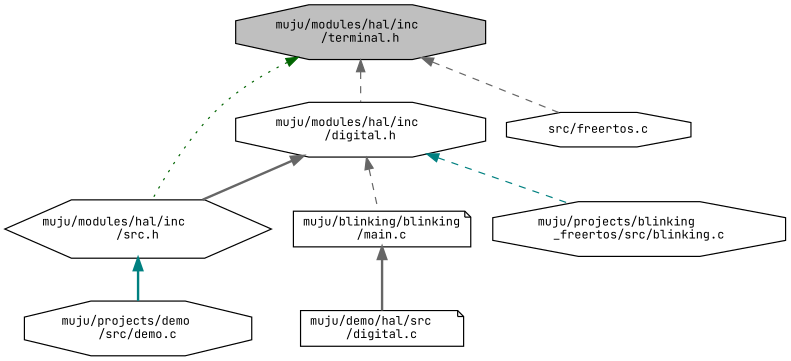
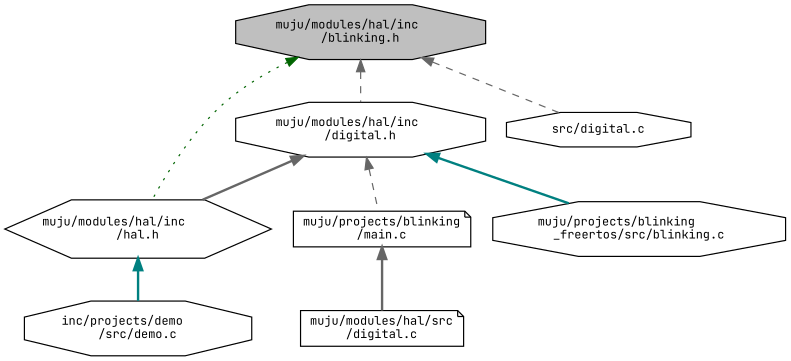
node "muju/modules/hal/inc /terminal.h": label "muju/modules/hal/inc /terminal.h" -> "muju/modules/hal/inc /blinking.h"
node "src/freertos.c": label "src/freertos.c" -> "src/digital.c"
edge "muju/projects/blinking _freertos/src/blinking.c" -> "muju/modules/hal/inc /digital.h": style dashed -> bold
node "muju/modules/hal/inc /src.h": label "muju/modules/hal/inc /src.h" -> "muju/modules/hal/inc /hal.h"
node "muju/blinking/blinking /main.c": label "muju/blinking/blinking /main.c" -> "muju/projects/blinking /main.c"
node "muju/projects/demo /src/demo.c": label "muju/projects/demo /src/demo.c" -> "inc/projects/demo /src/demo.c"
node "muju/demo/hal/src /digital.c": label "muju/demo/hal/src /digital.c" -> "muju/modules/hal/src /digital.c"
